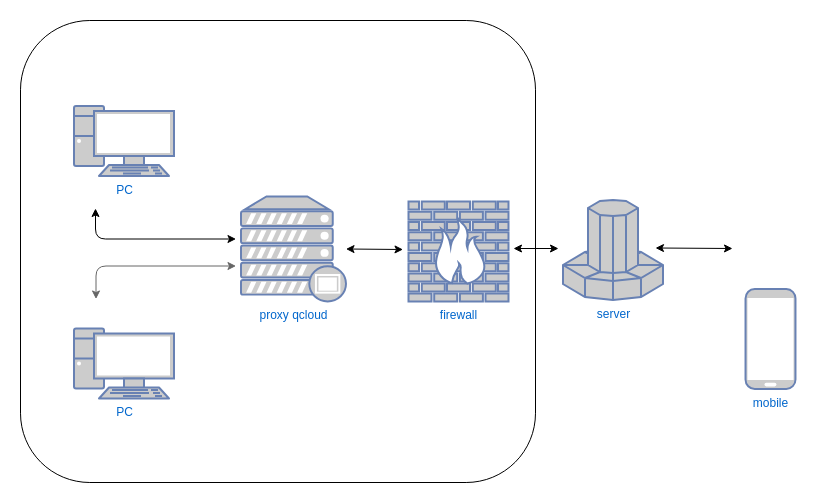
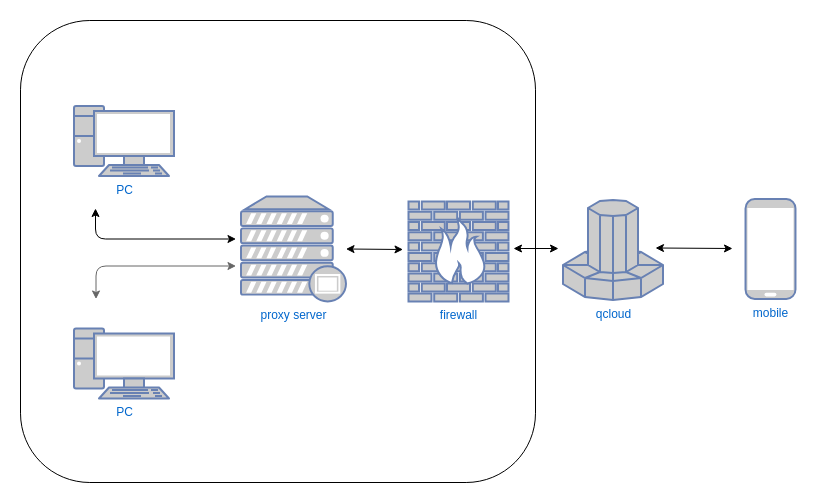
node "server": label "server" -> "qcloud"
node "proxy qcloud": label "proxy qcloud" -> "proxy server"
node "mobile": moved (771, 339) -> (771, 249)
